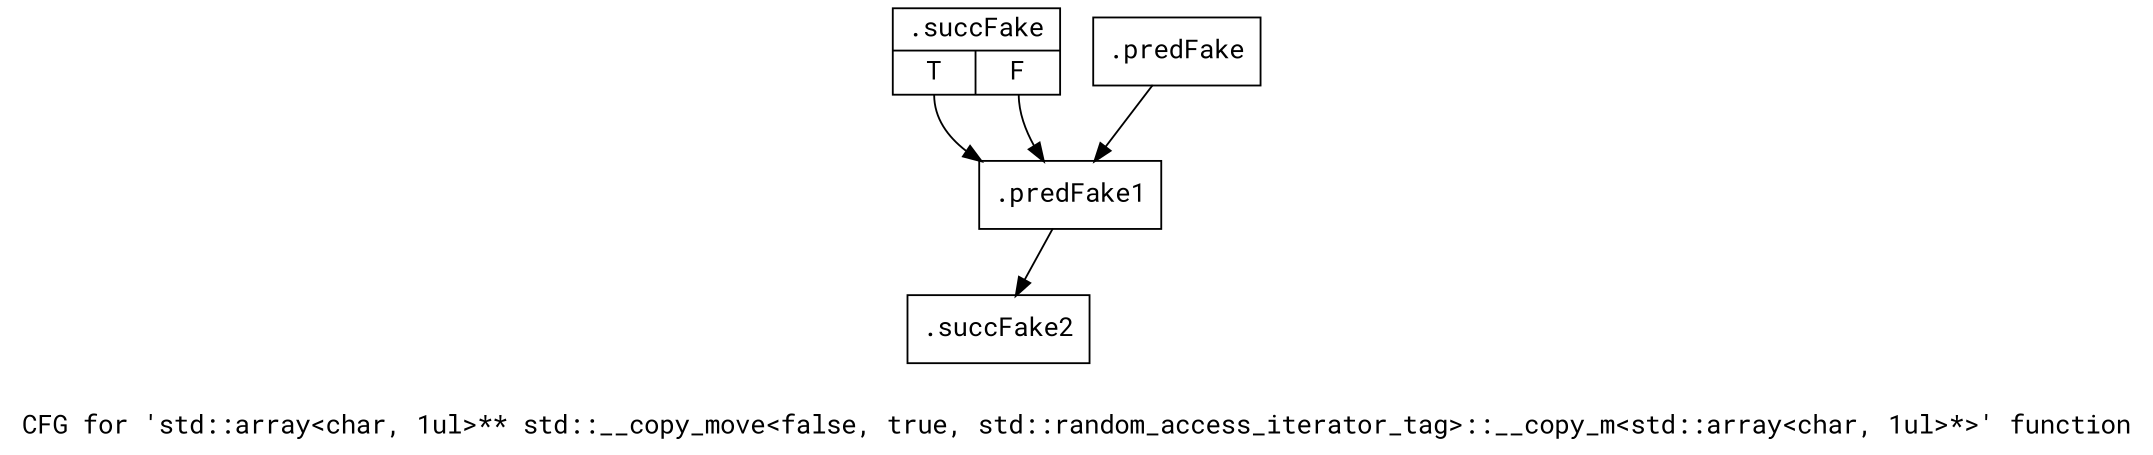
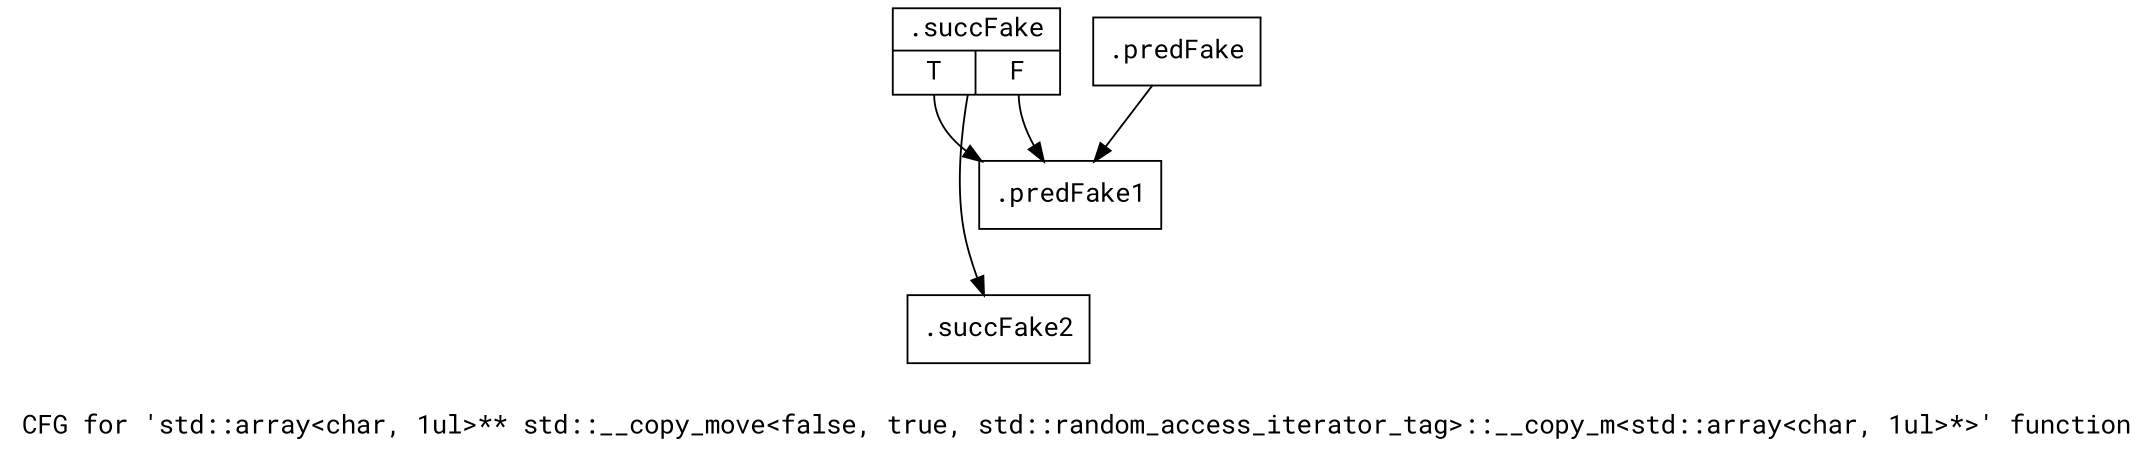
edge ".predFake1" -> ".succFake2": now ".succFake" -> ".succFake2"
